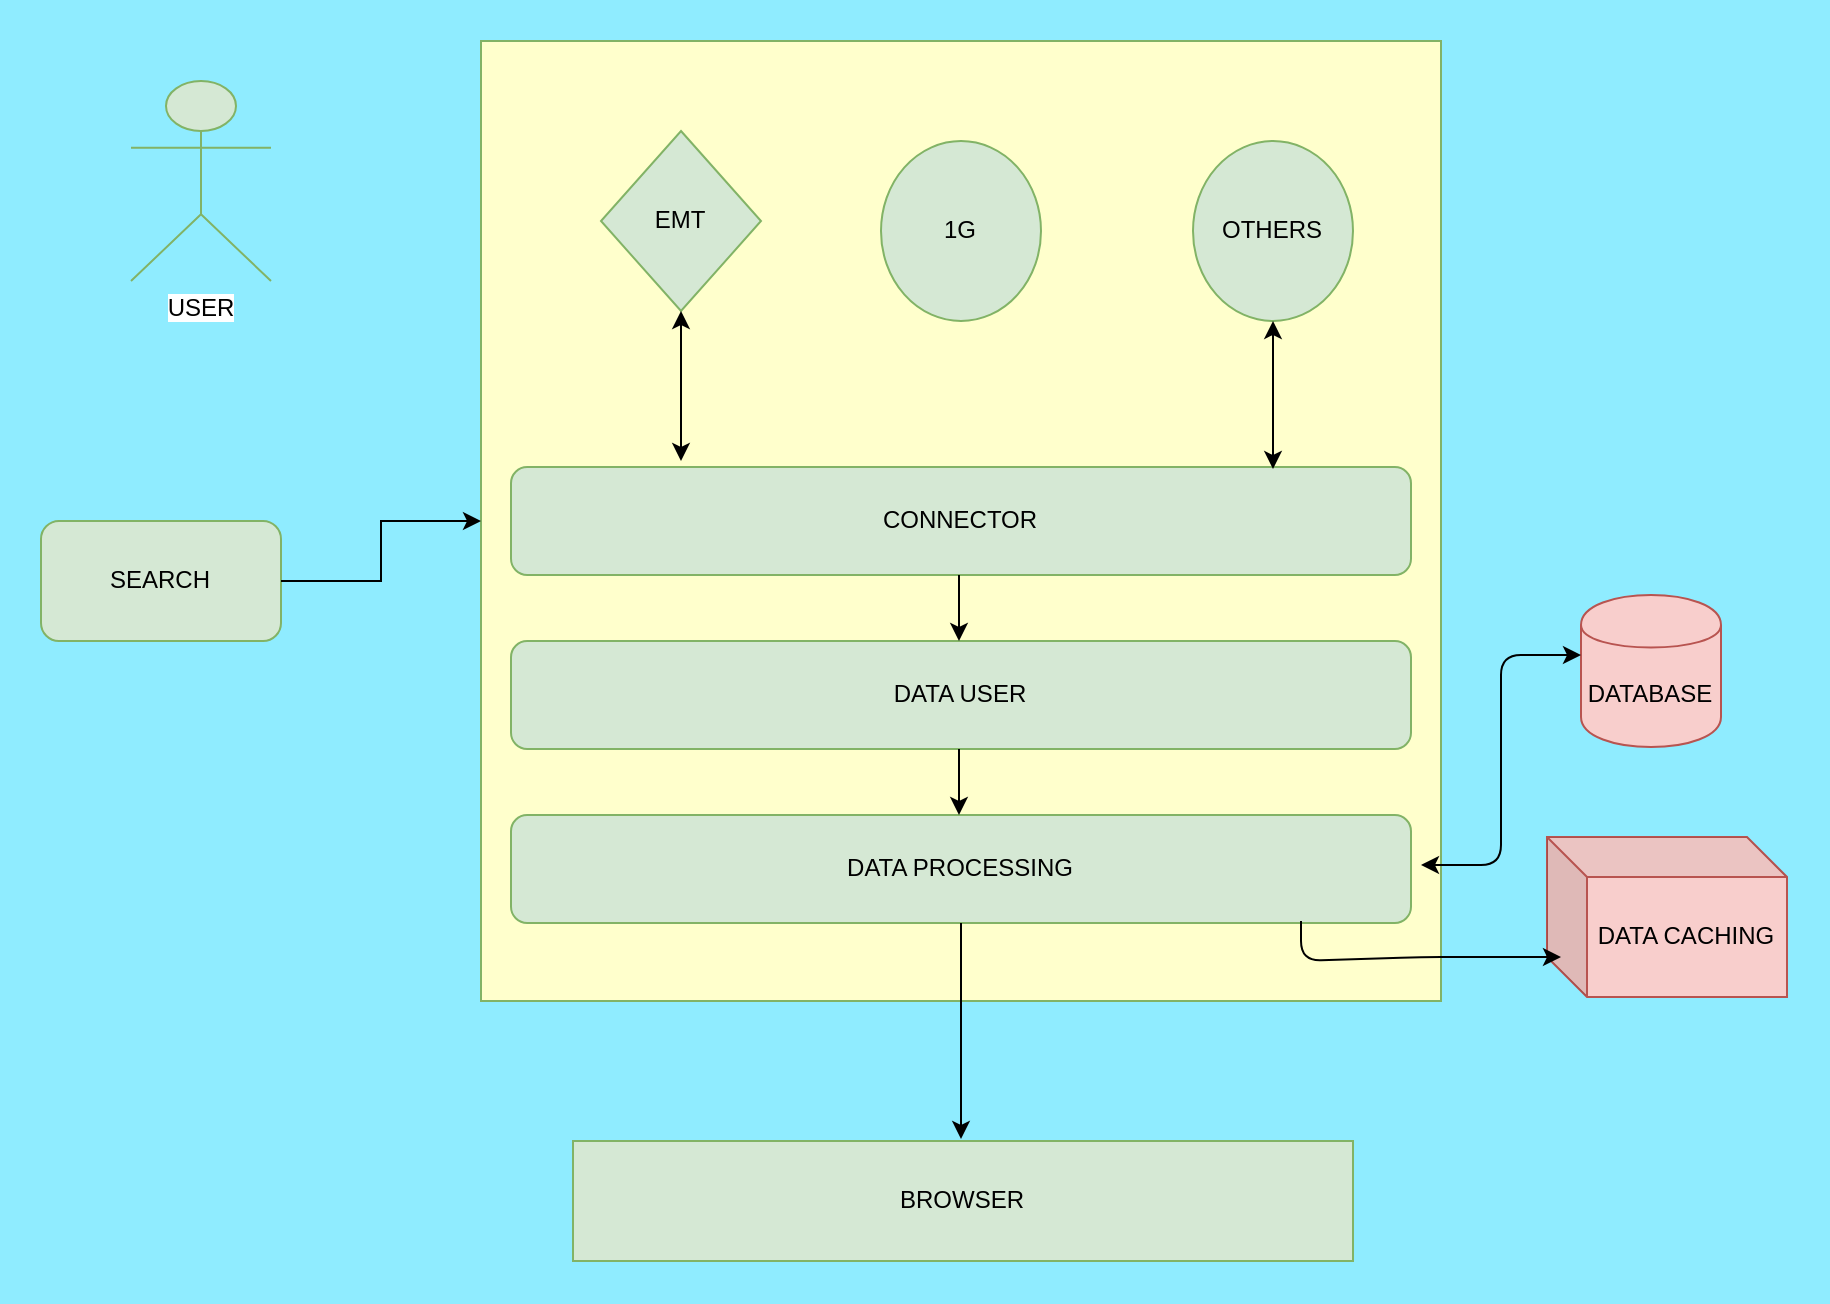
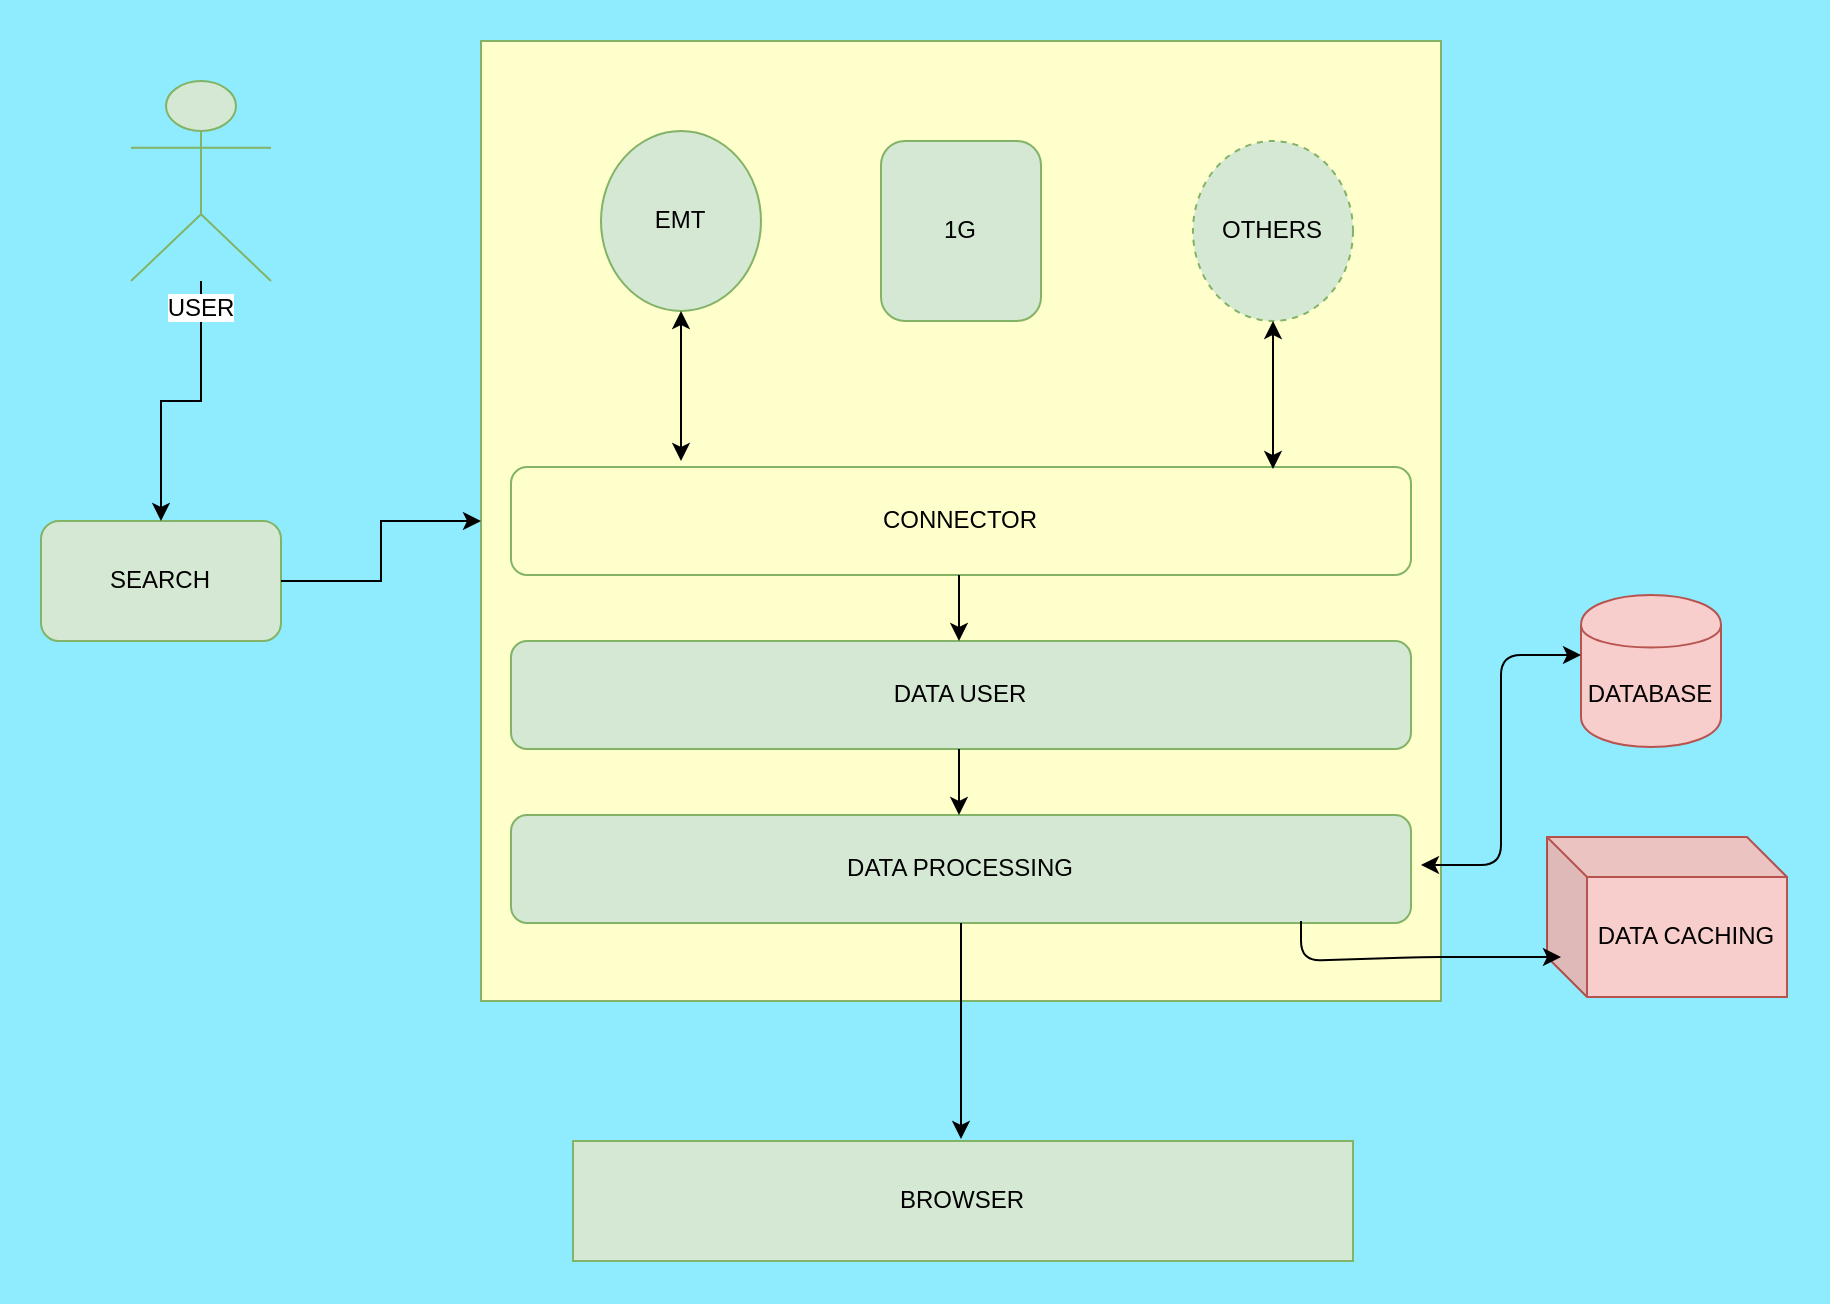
node "EMT": shape diamond -> ellipse
node "1G": shape ellipse -> rounded rectangle
node "OTHERS": style solid -> dashed
edge "USER" -> "SEARCH": added
node "CONNECTOR": fillcolor #d5e8d4 -> #ffffcc
